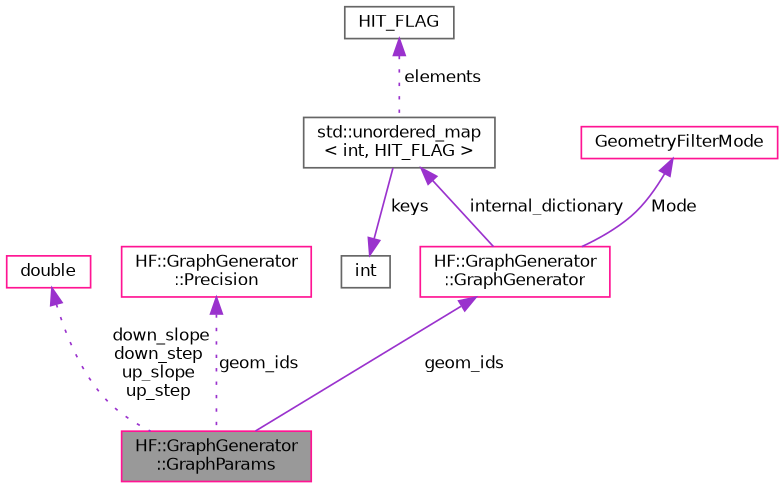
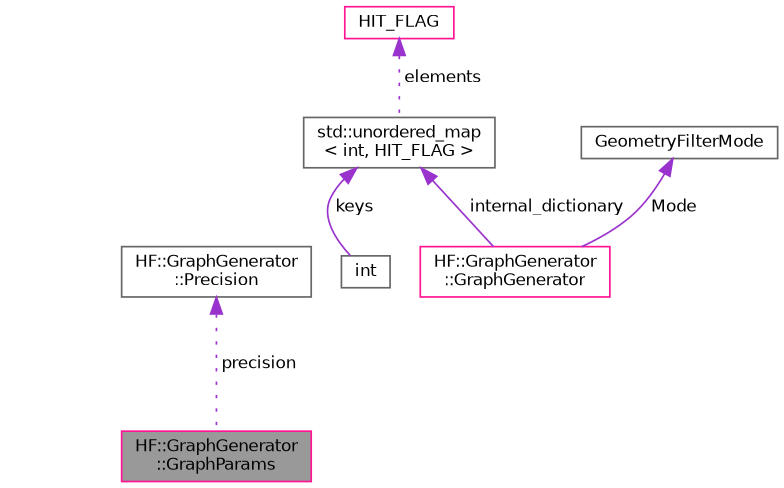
node "HIT_FLAG": color gray40 -> deeppink
node "GeometryFilterMode": color deeppink -> gray40
edge "std::unordered_map < int, HIT_FLAG >" -> "int": reversed
node "double": removed
node "HF::GraphGenerator ::Precision": color deeppink -> gray40
edge "HF::GraphGenerator ::GraphParams" -> "HF::GraphGenerator ::Precision": label " geom_ids" -> " precision"
edge "HF::GraphGenerator ::GraphParams" -> "HF::GraphGenerator ::GraphGenerator": removed, label "geom_ids"
